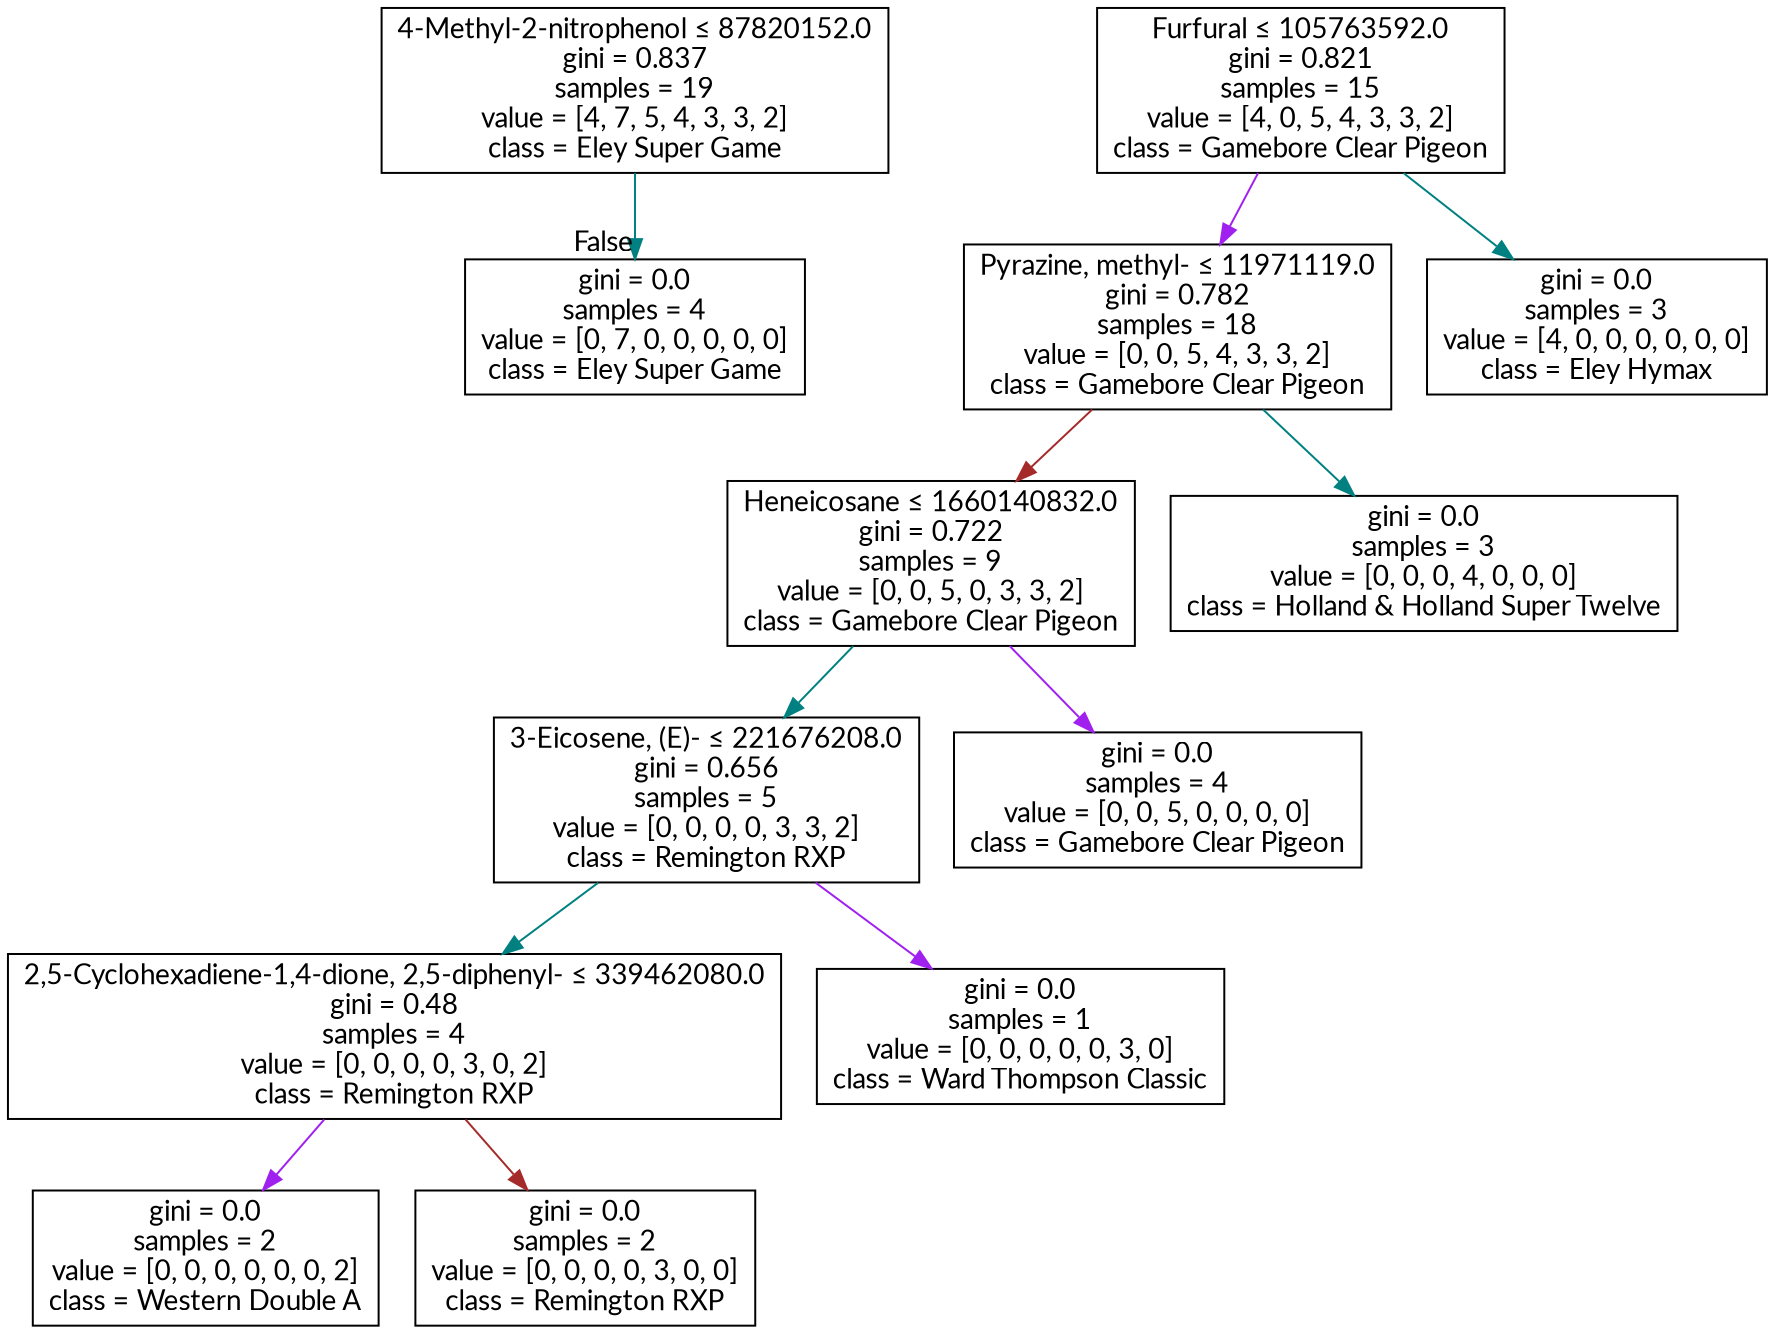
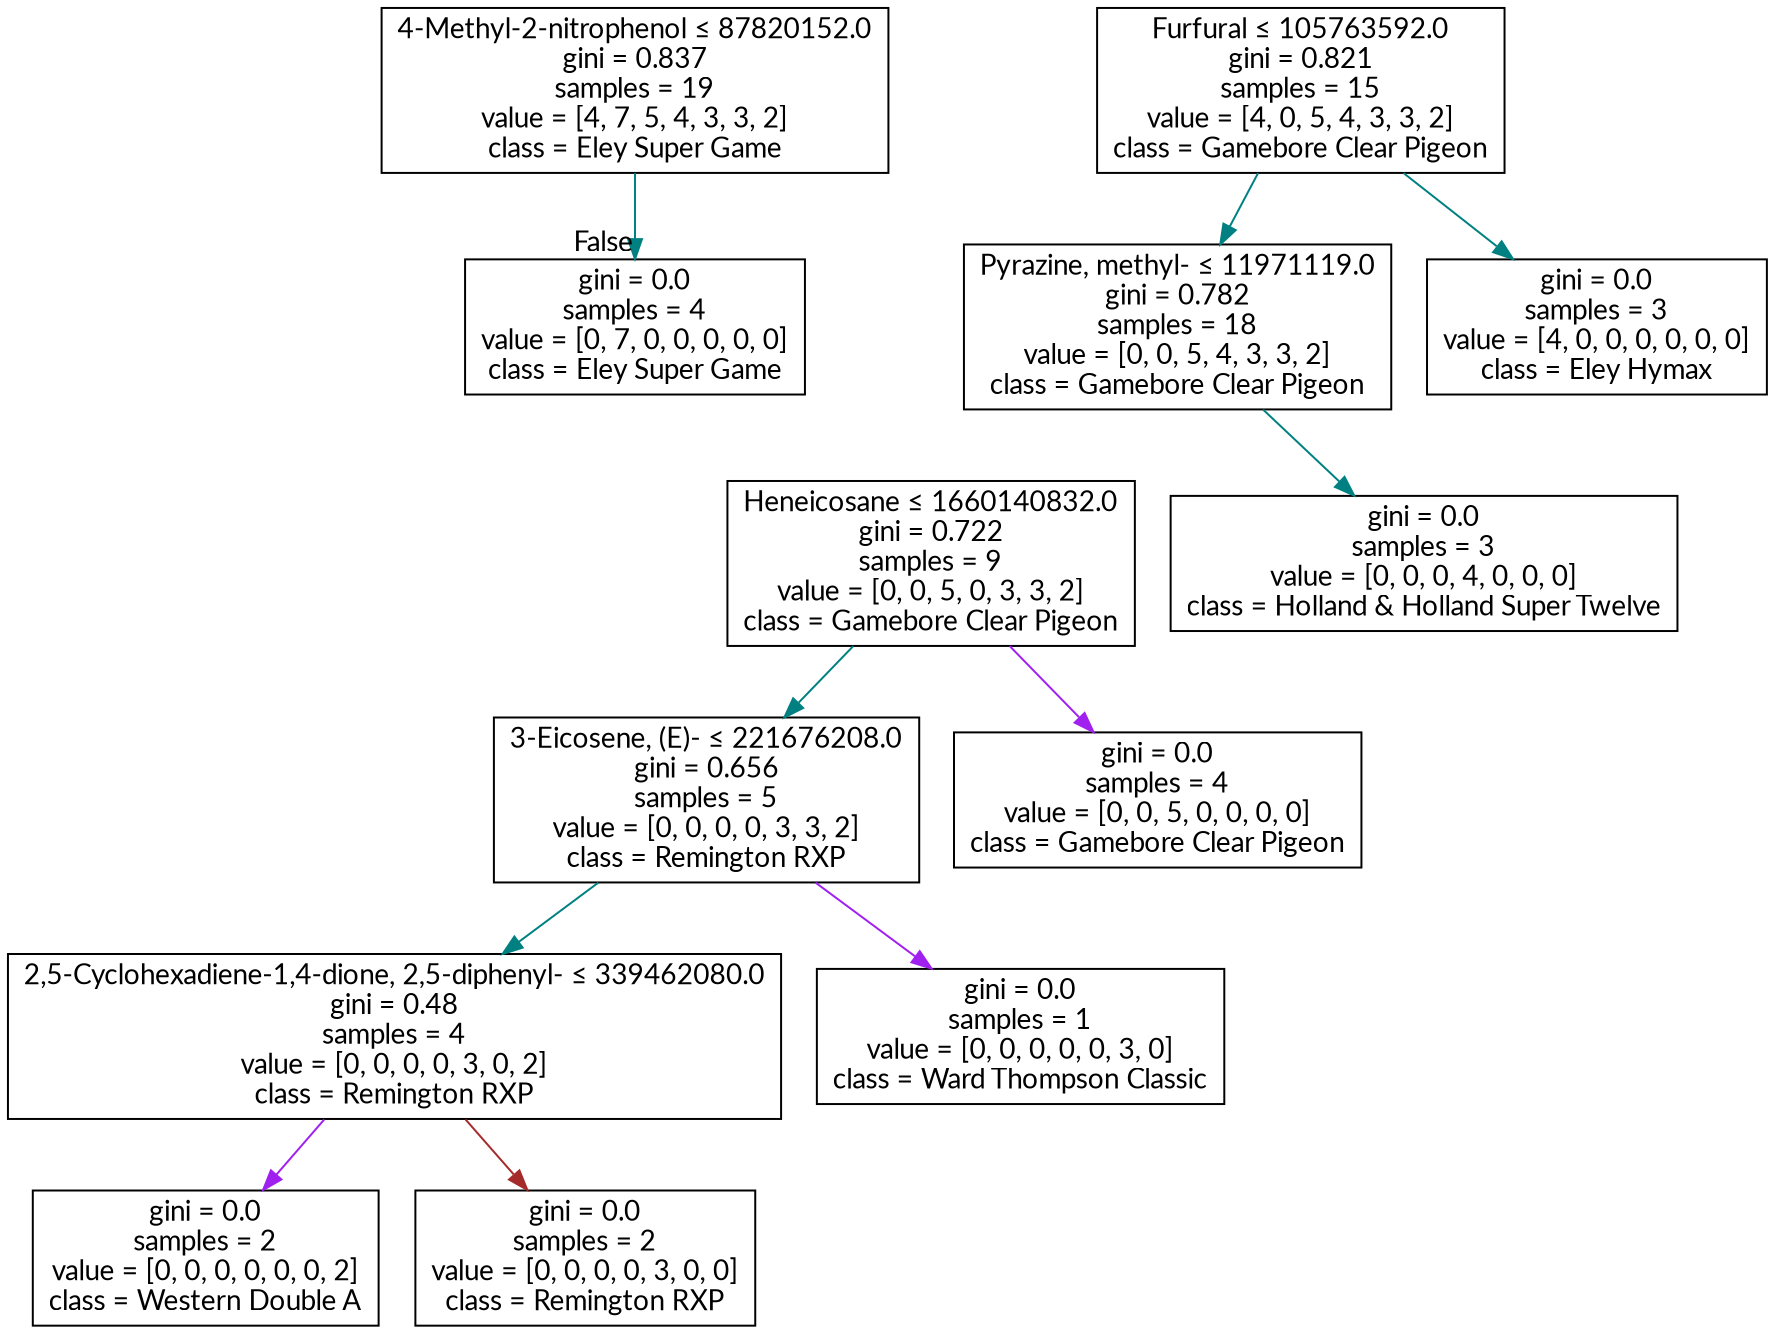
edge "Furfural ≤ 105763592.0" -> "Pyrazine, methyl- ≤ 11971119.0": color purple -> teal
edge "Pyrazine, methyl- ≤ 11971119.0" -> "Heneicosane ≤ 1660140832.0": removed
